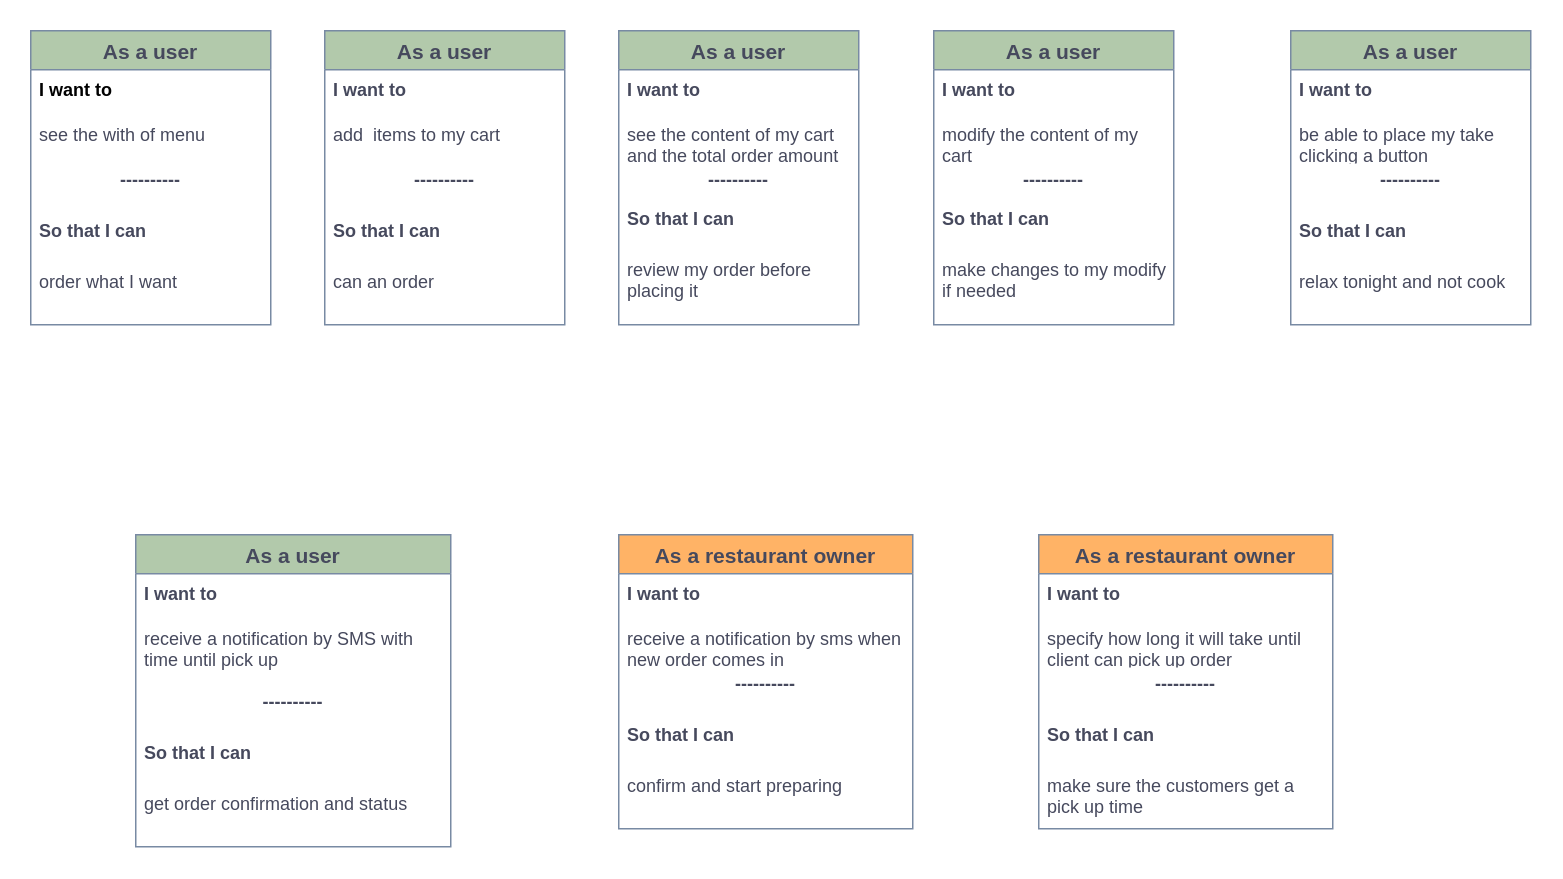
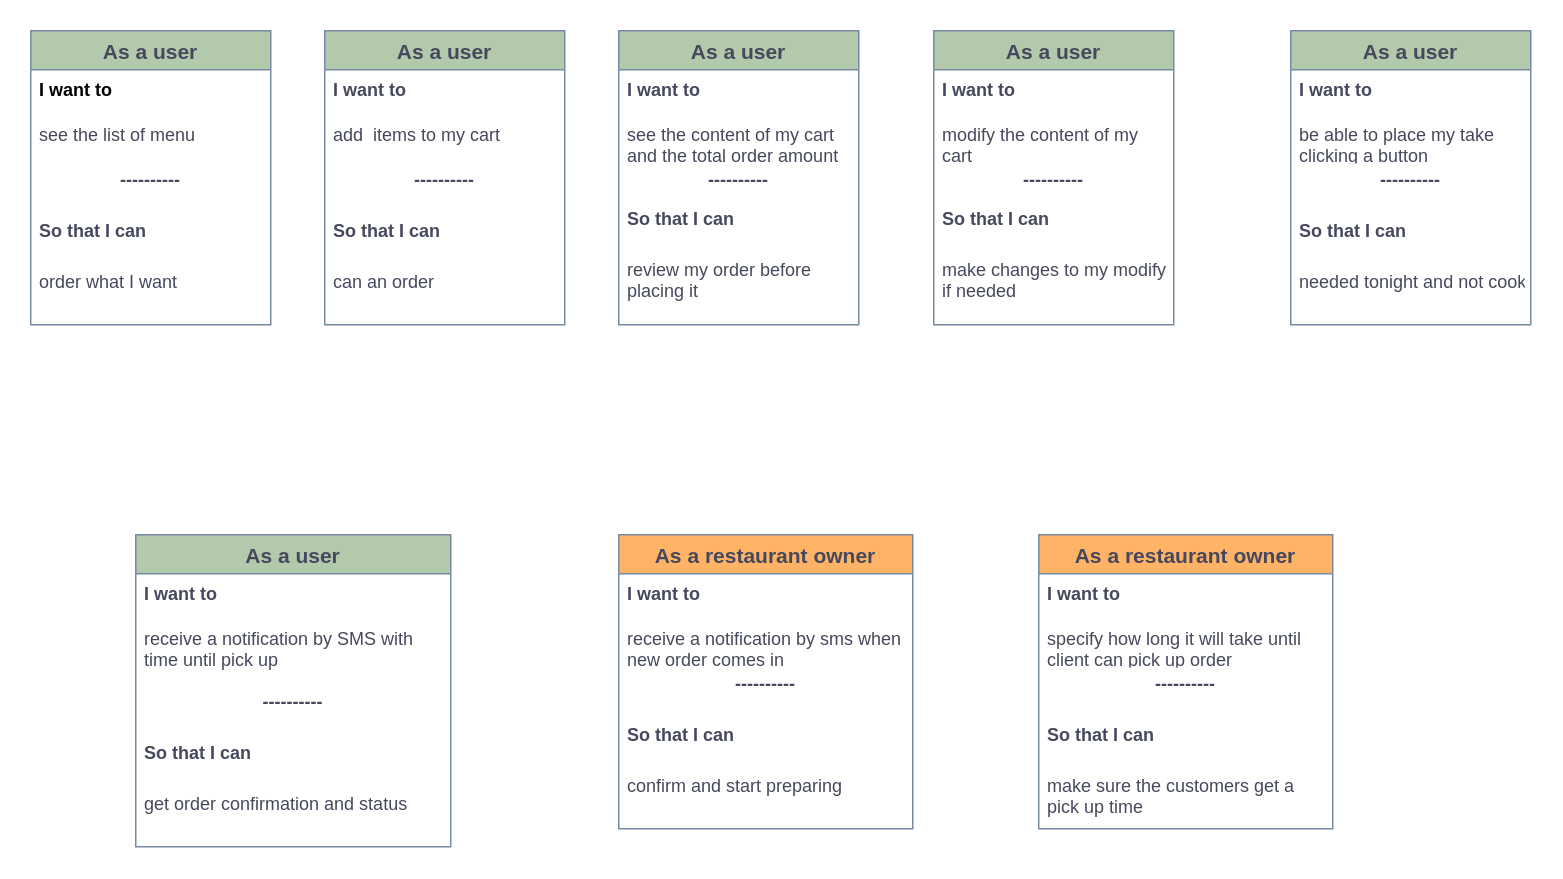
node "see the with of menu": label "see the with of menu" -> "see the list of menu"
node "relax tonight and not cook": label "relax tonight and not cook" -> "needed tonight and not cook"
